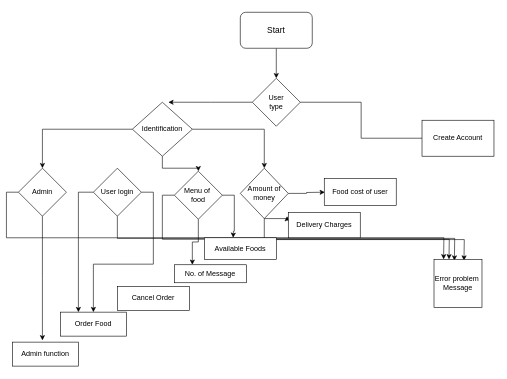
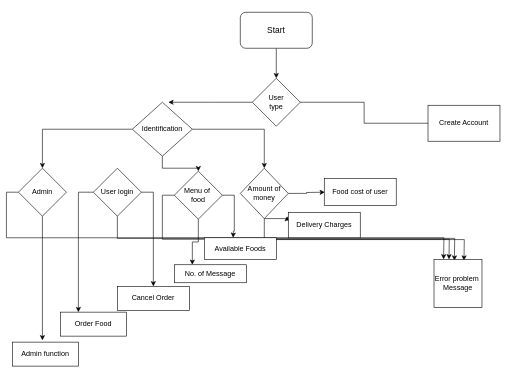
node "Create Account": moved (458, 138) -> (464, 123)
edge "User login" -> "Order Food": now "User login" -> "Cancel Order"
